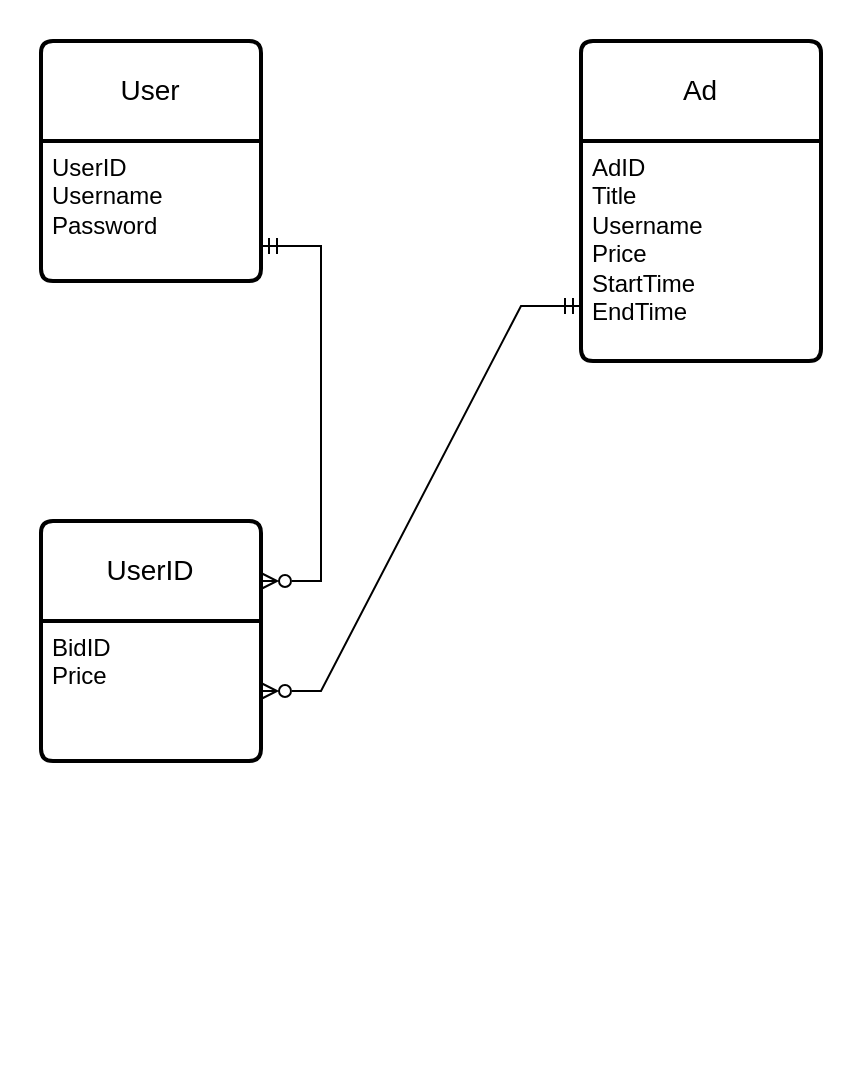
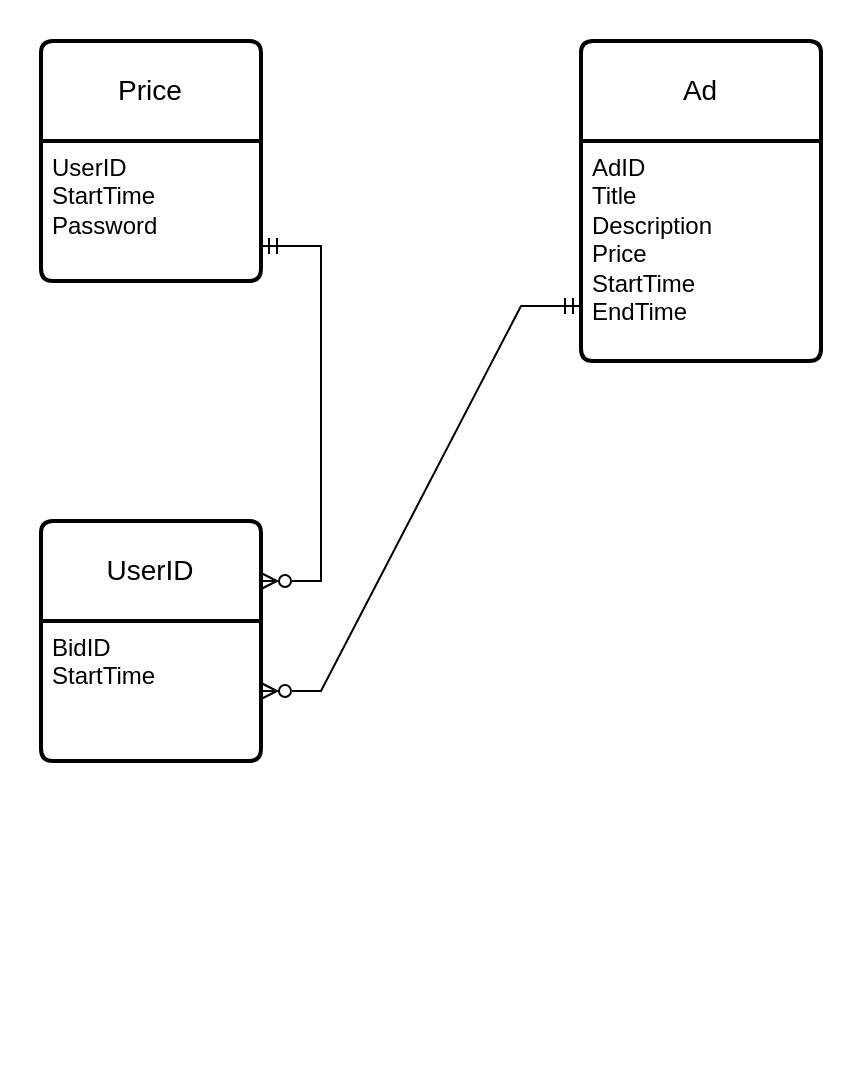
node "User": label "User" -> "Price"
node "UserID Username Password": label "UserID Username Password" -> "UserID StartTime Password"
node "AdID Title Username Price StartTime EndTime": label "AdID Title Username Price StartTime EndTime" -> "AdID Title Description Price StartTime EndTime"
node "BidID Price": label "BidID Price" -> "BidID StartTime"
